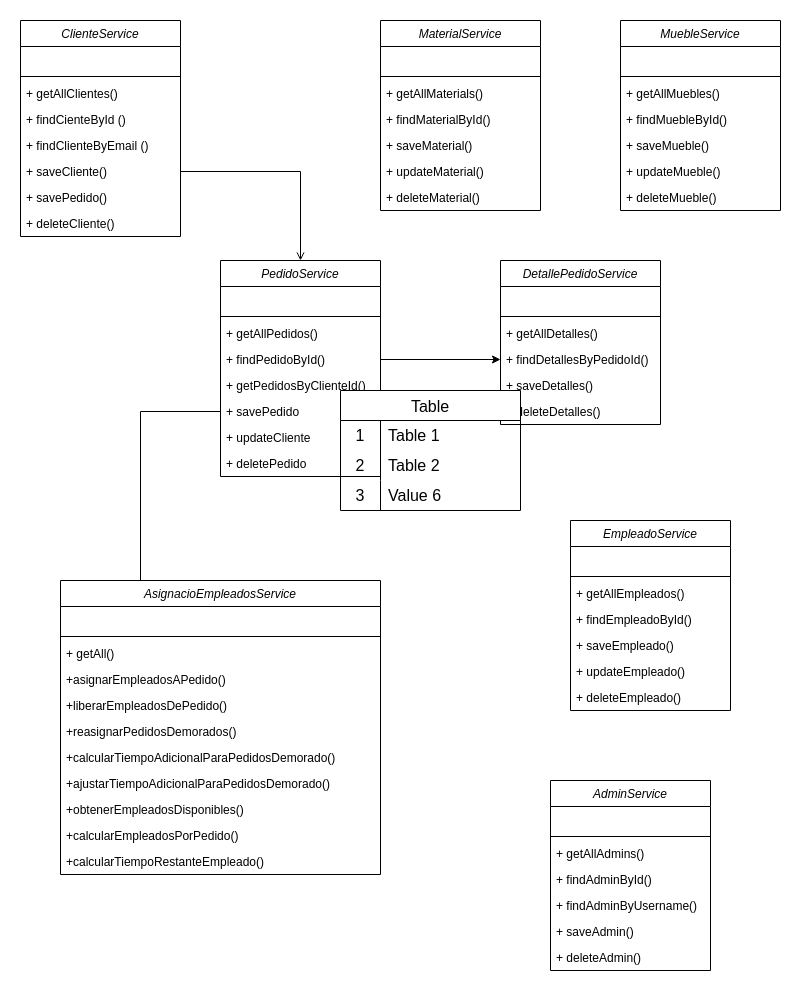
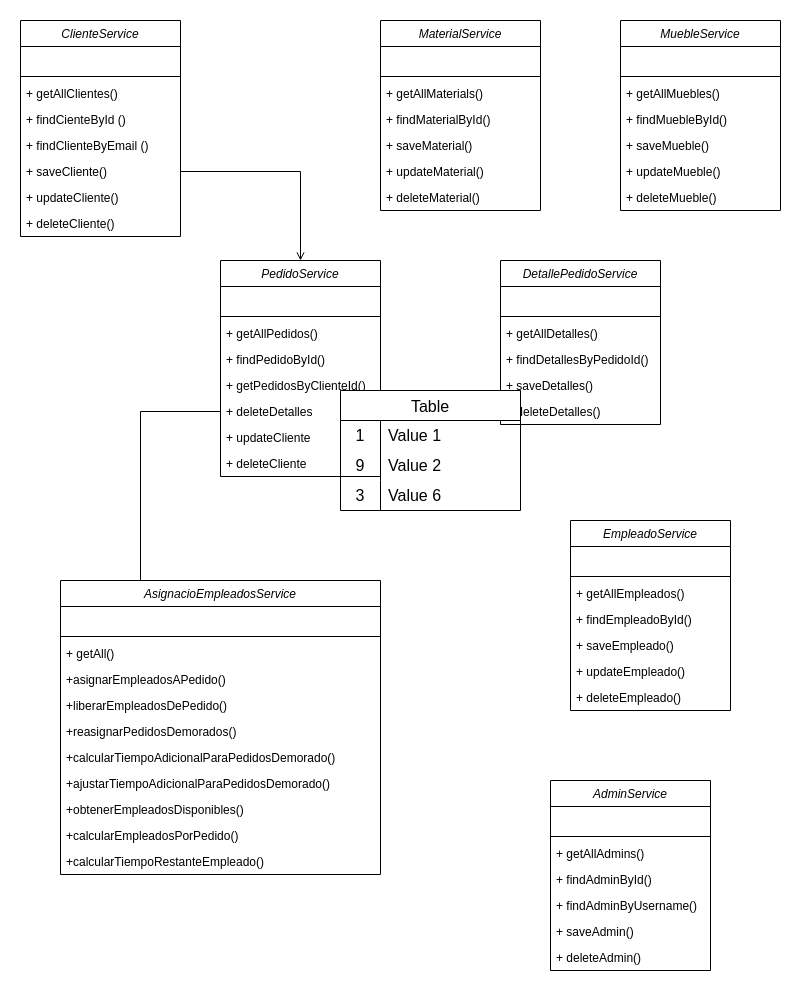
node "+ savePedido()": label "+ savePedido()" -> "+ updateCliente()"
edge "+ findPedidoById()" -> "+ findDetallesByPedidoId()": removed
node "+ savePedido": label "+ savePedido" -> "+ deleteDetalles"
node "Table 1": label "Table 1" -> "Value 1"
node "+ deletePedido": label "+ deletePedido" -> "+ deleteCliente"
node "2": label "2" -> "9"
node "Table 2": label "Table 2" -> "Value 2"
